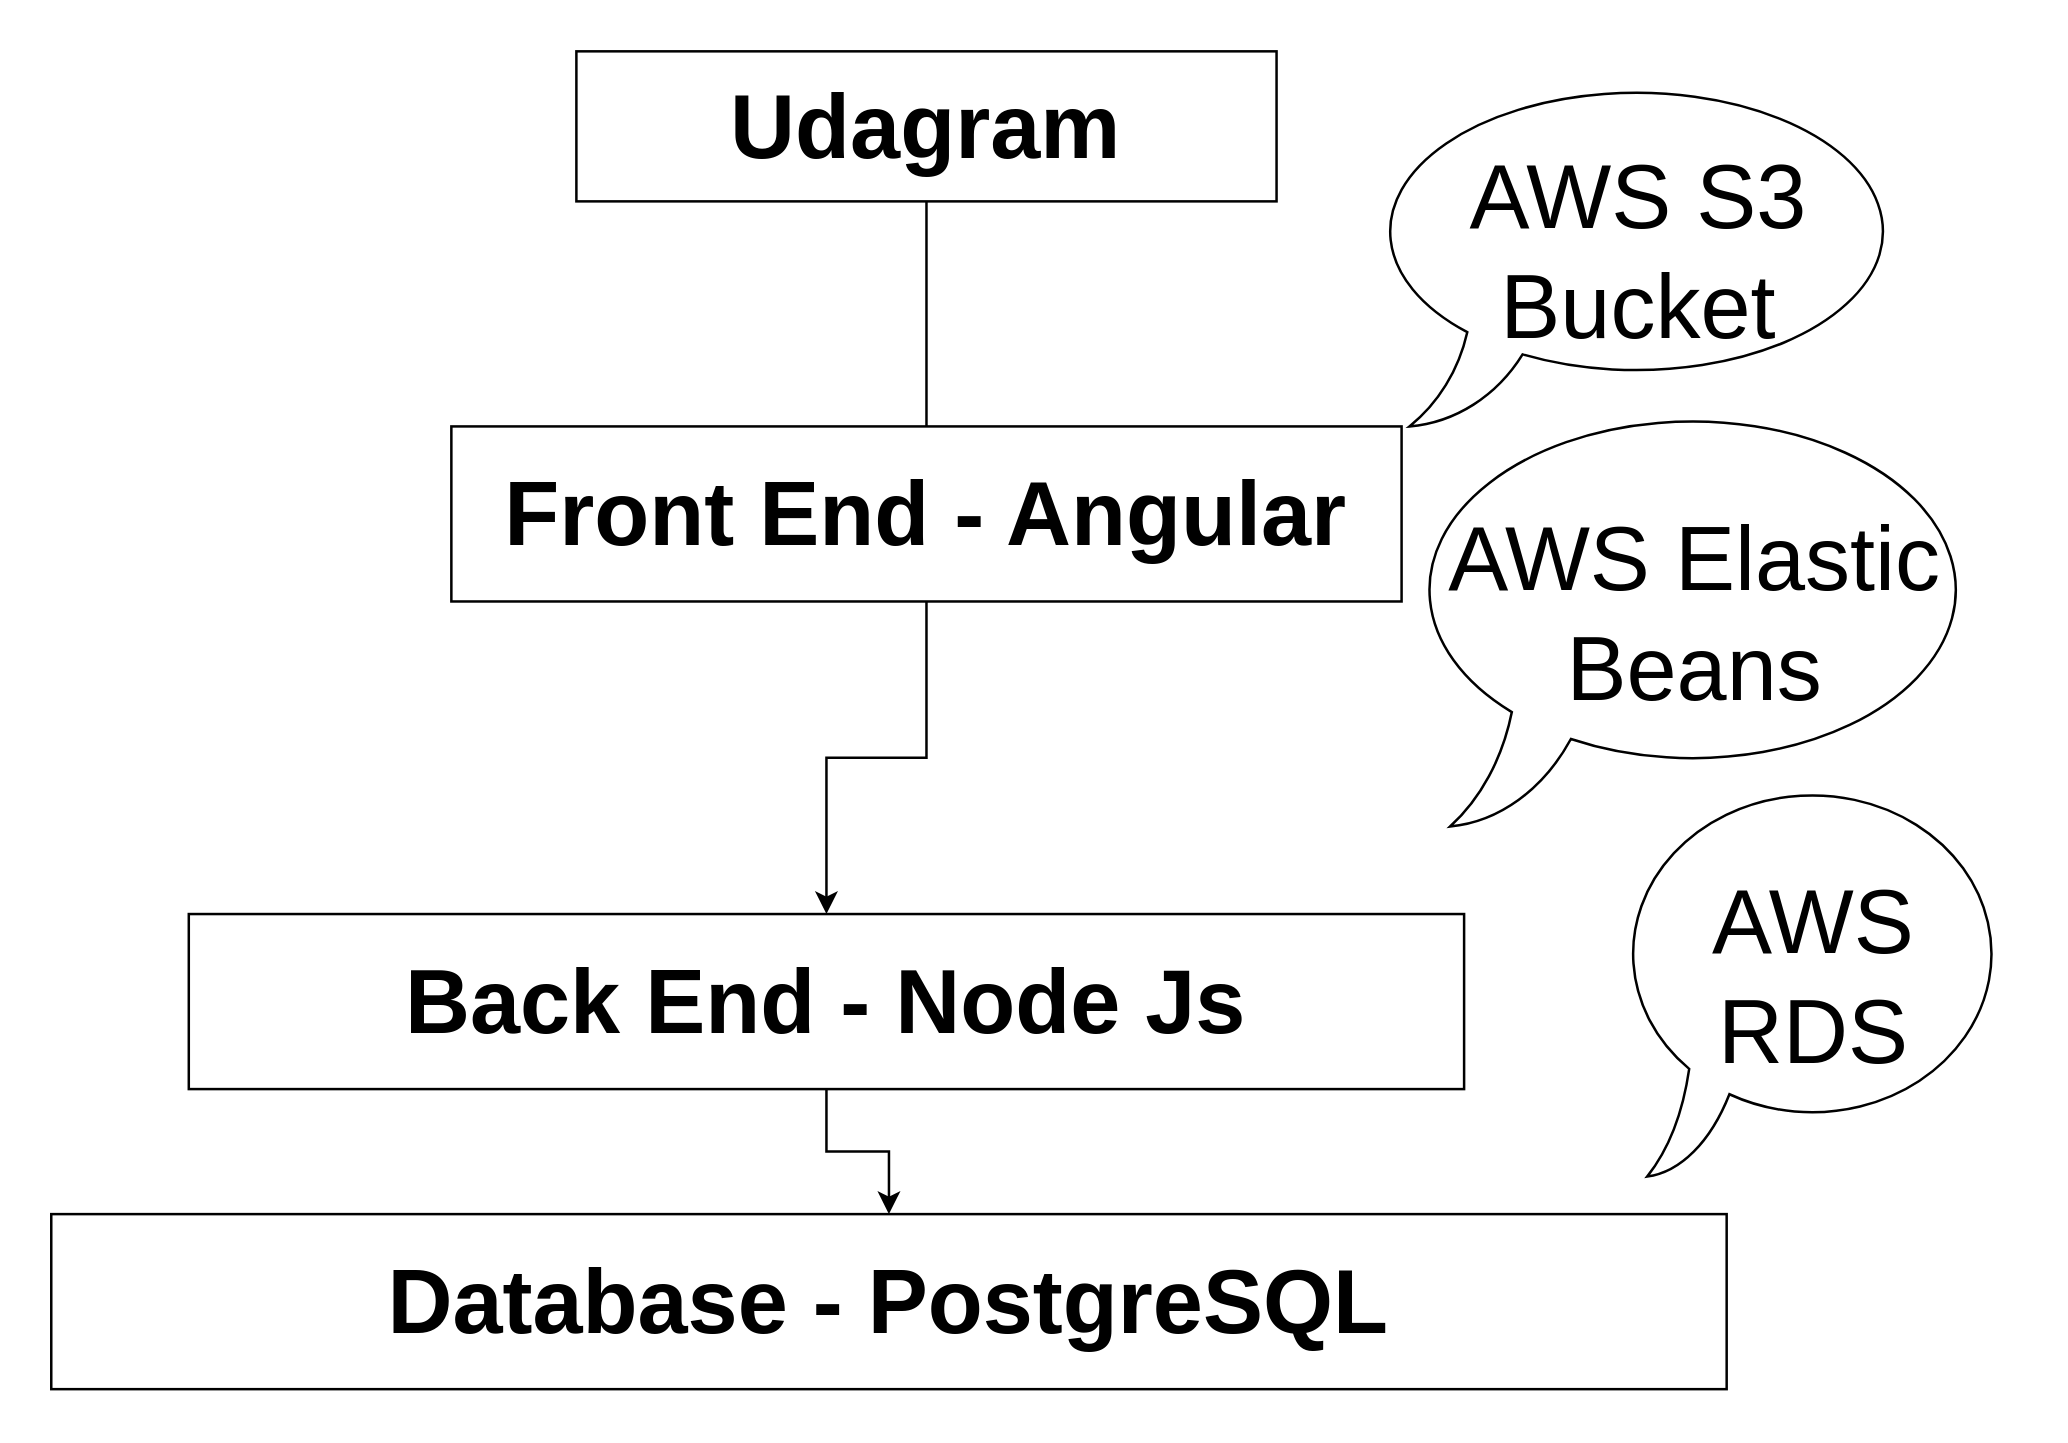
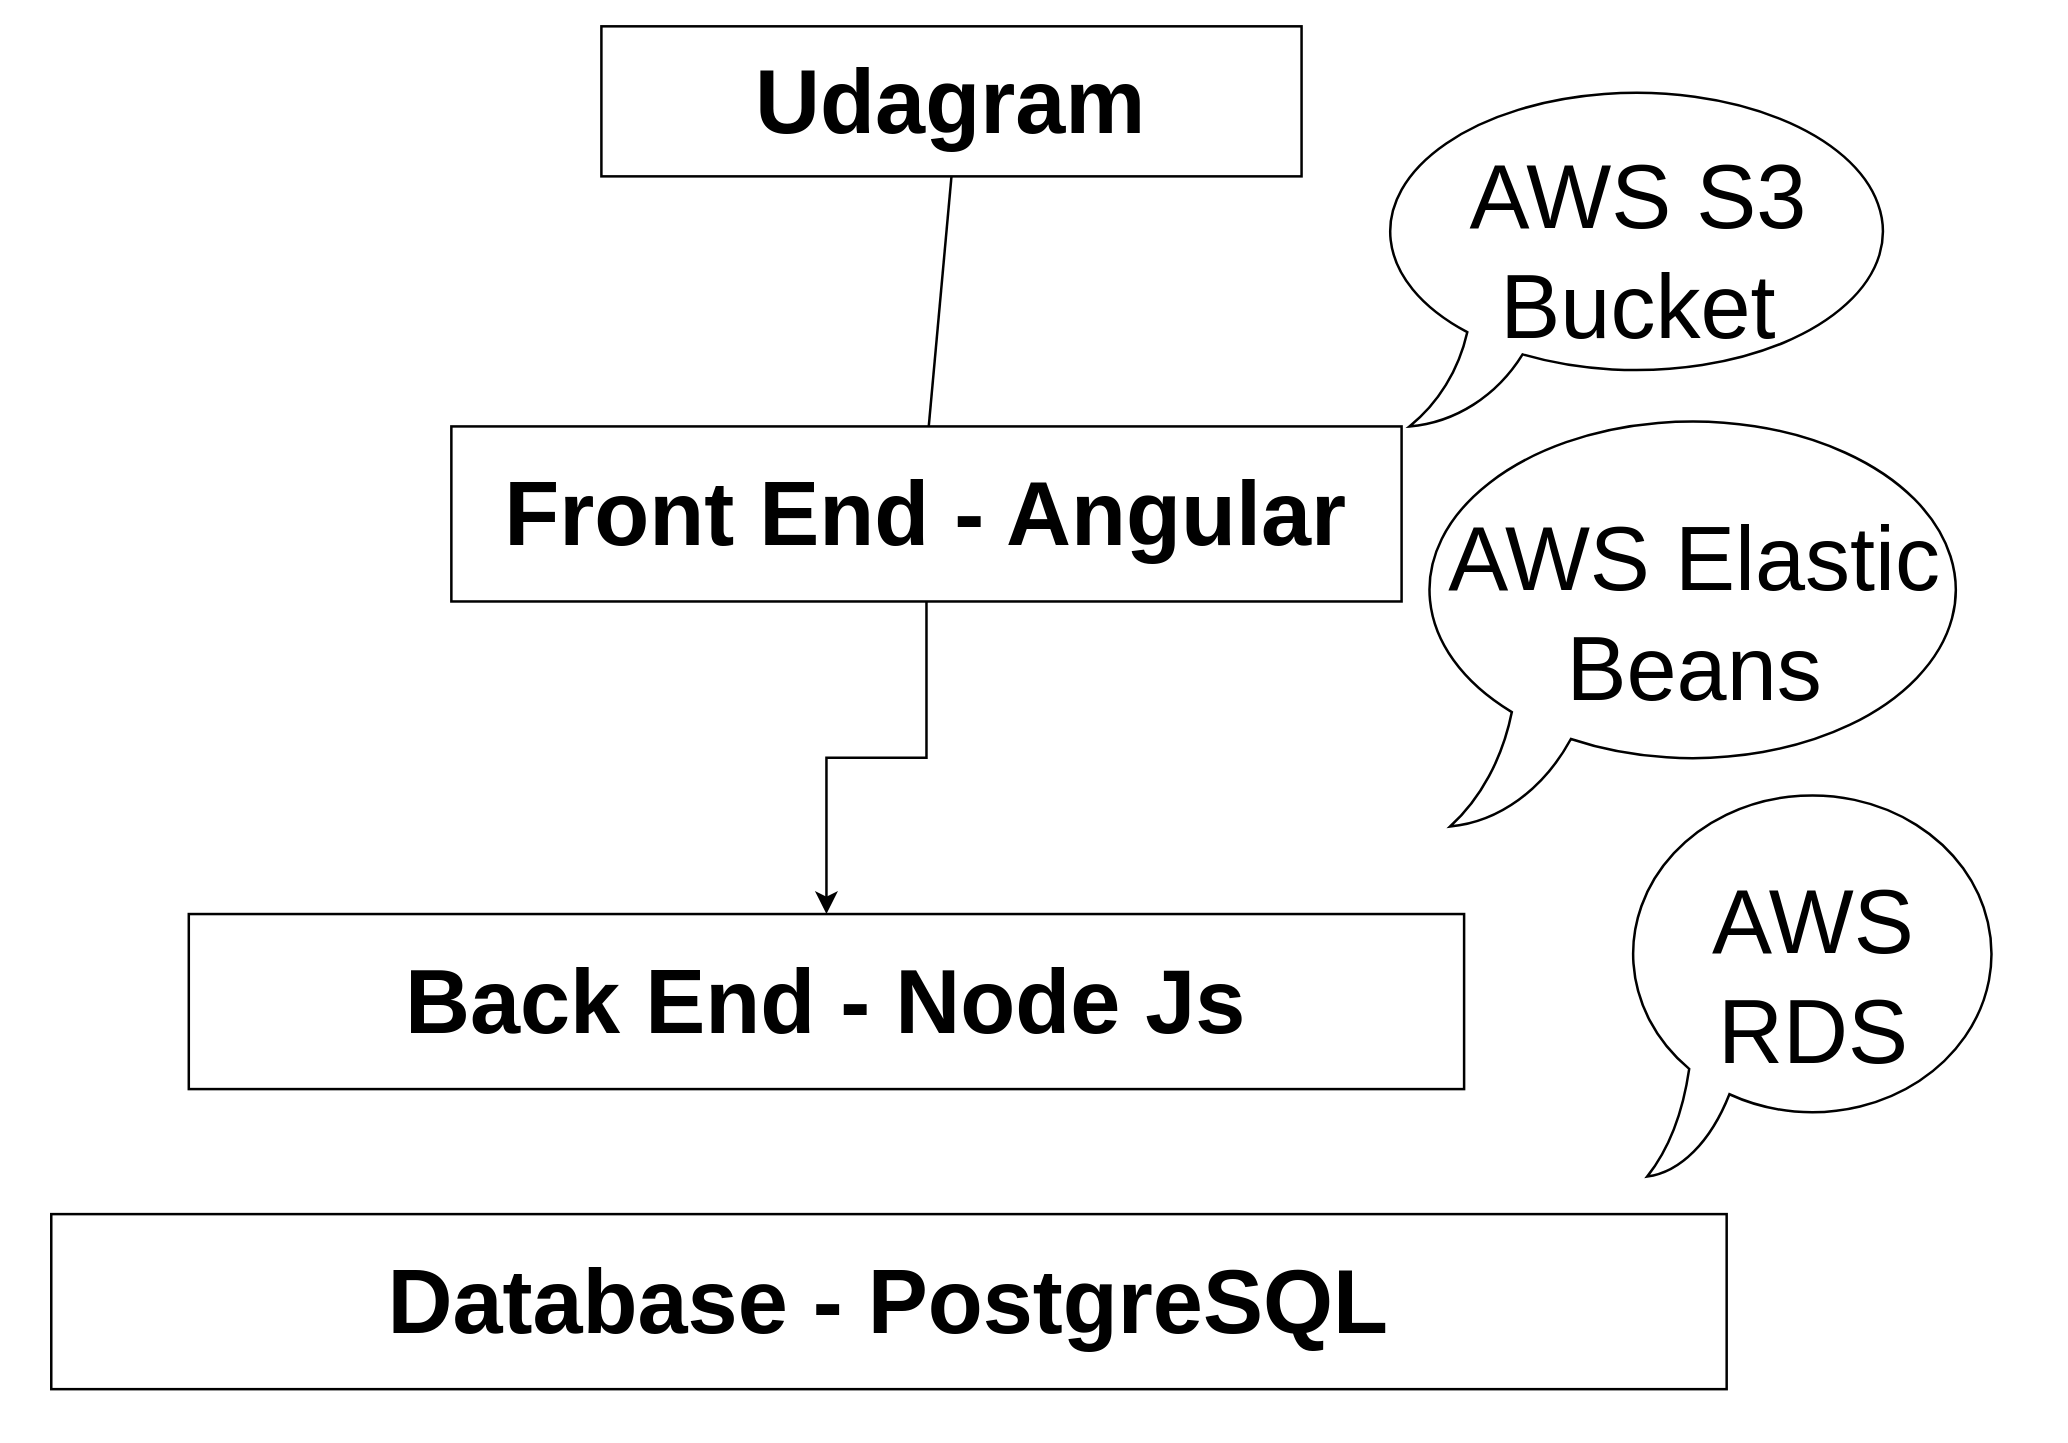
node "Udagram": moved (926, 126) -> (951, 101)
edge "Back End - Node Js" -> "Database - PostgreSQL": removed
